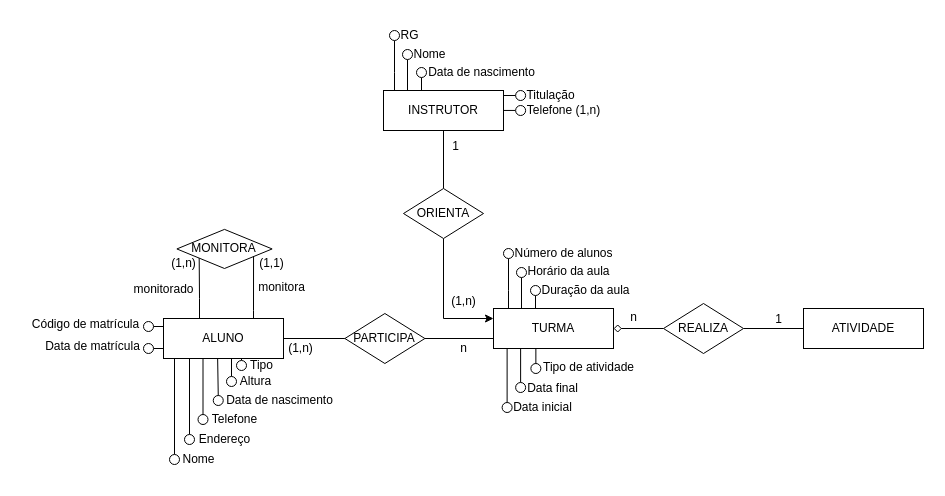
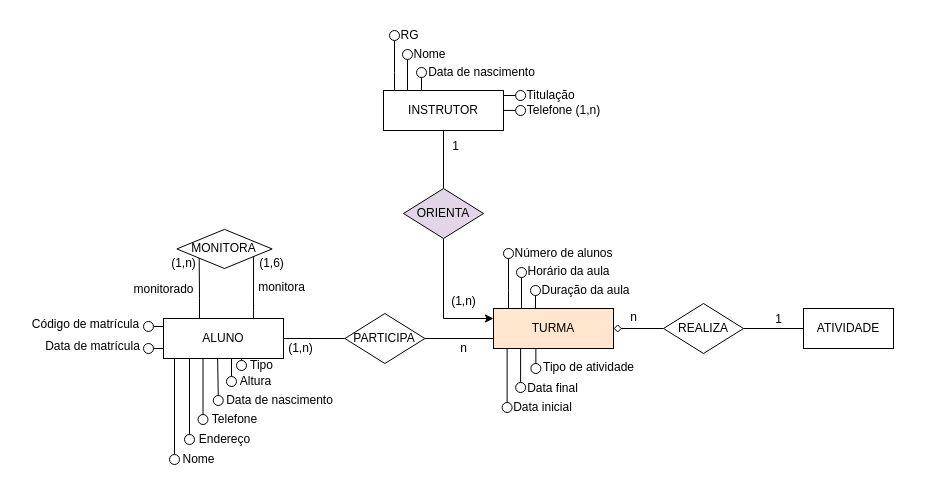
node "ORIENTA": fillcolor #ffffff -> #e1d5e7
node "(1,1)": label "(1,1)" -> "(1,6)"
node "TURMA": fillcolor #ffffff -> #ffe6cc
node "ATIVIDADE": size 120x40 -> 90x40
